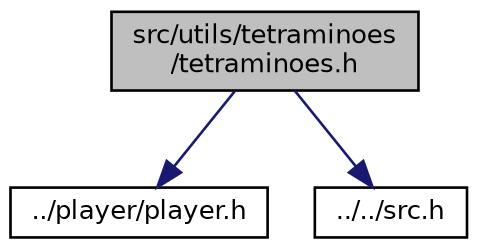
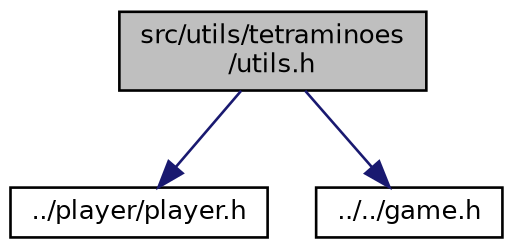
node "src/utils/tetraminoes /tetraminoes.h": label "src/utils/tetraminoes /tetraminoes.h" -> "src/utils/tetraminoes /utils.h"
node "../../src.h": label "../../src.h" -> "../../game.h"
